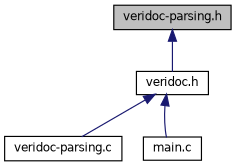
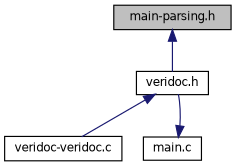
node "veridoc-parsing.h": label "veridoc-parsing.h" -> "main-parsing.h"
edge "main.c" -> "veridoc.h": reversed
node "veridoc-parsing.c": label "veridoc-parsing.c" -> "veridoc-veridoc.c"
